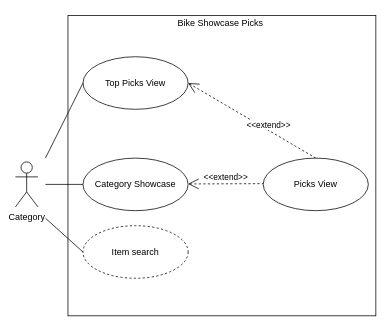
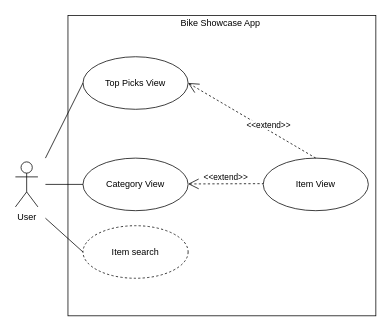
node "Bike Showcase Picks": label "Bike Showcase Picks" -> "Bike Showcase App"
node "Category Showcase": label "Category Showcase" -> "Category View"
node "Picks View": label "Picks View" -> "Item View"
node "Category": label "Category" -> "User"
